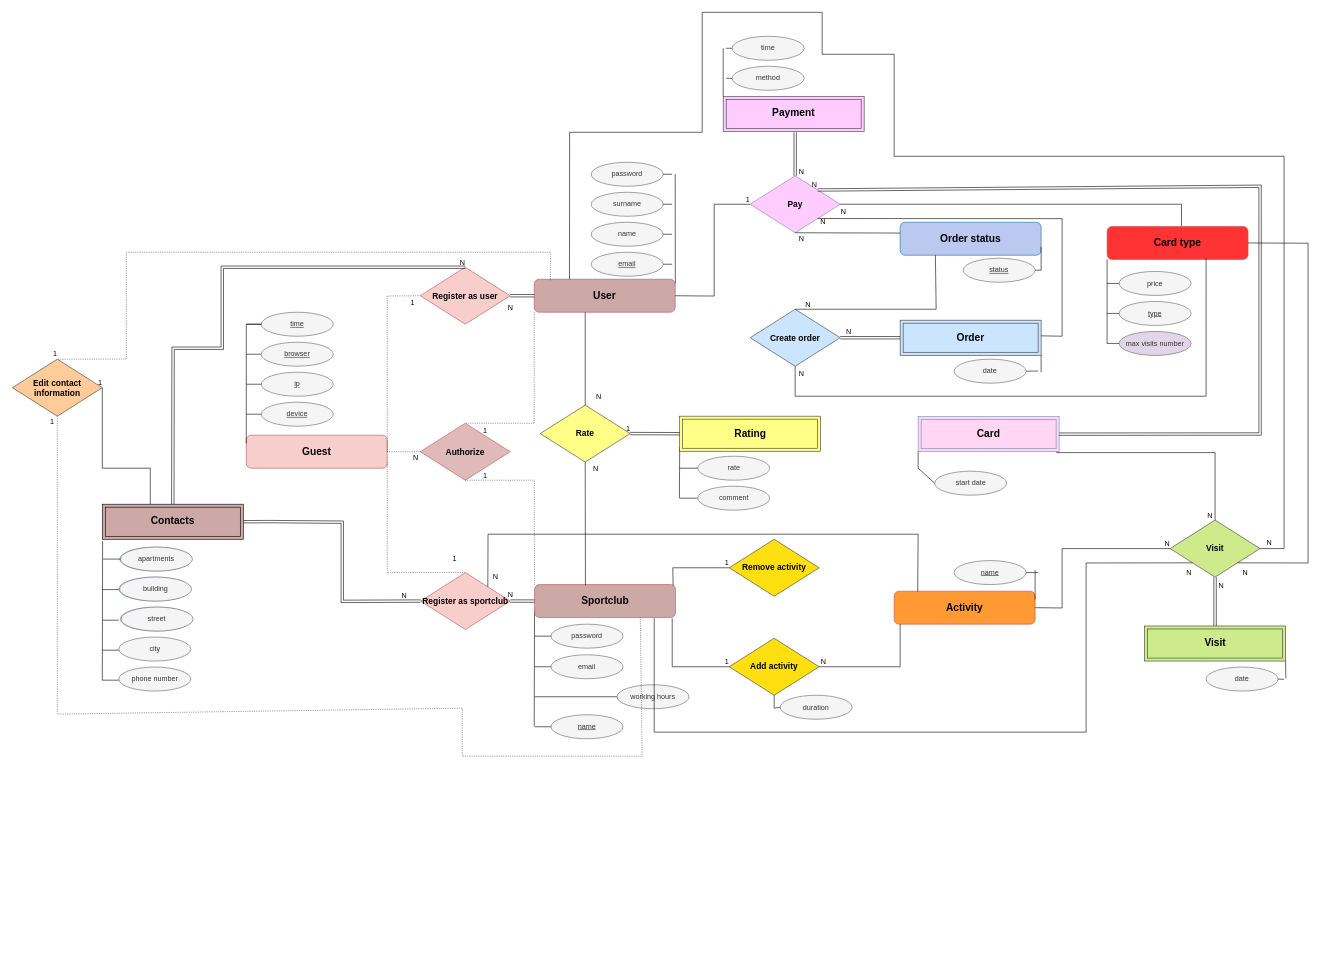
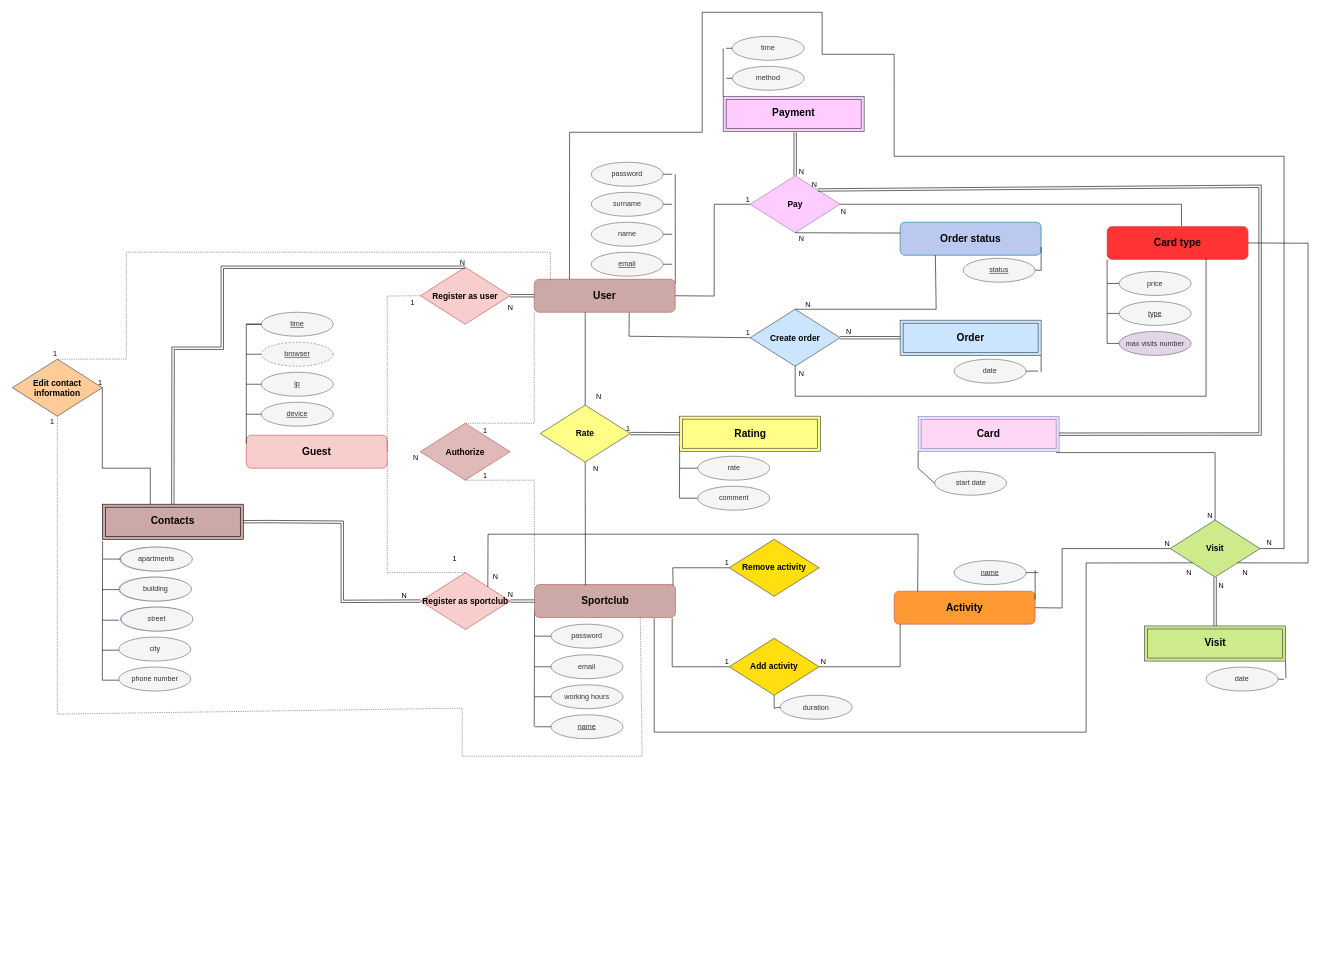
edge "Pay" -- "Order": removed, label "N"
edge "User" -- "Create order": added, label "1"
node "browser": style solid -> dashed
edge "Guest" -- "Authorize": removed
node "working hours": moved (653, 697) -> (587, 697)
